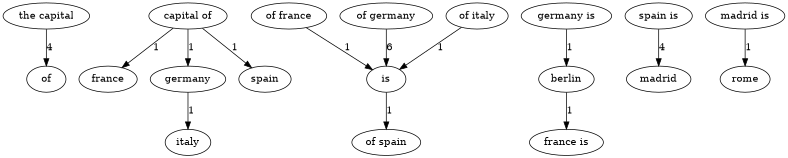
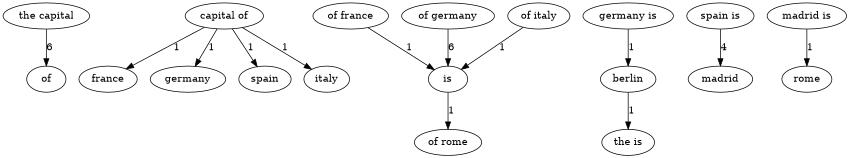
edge "the capital" -> "of": label "4" -> "6"
edge "germany" -> "italy": now "capital of" -> "italy"
node "of spain": label "of spain" -> "of rome"
node "france is": label "france is" -> "the is"
